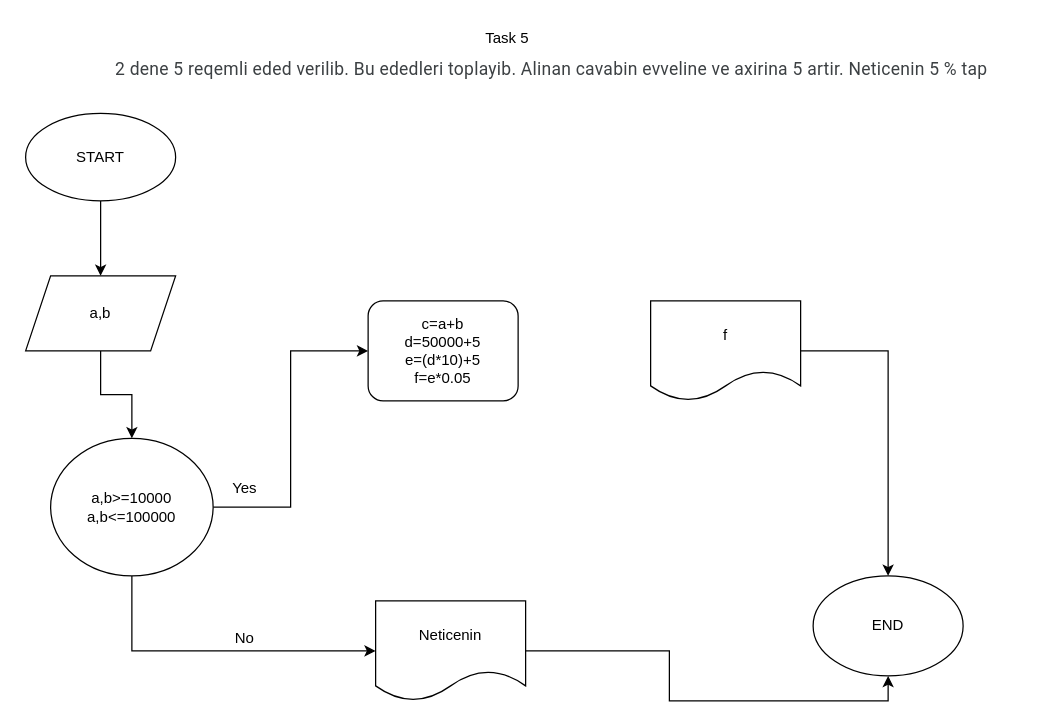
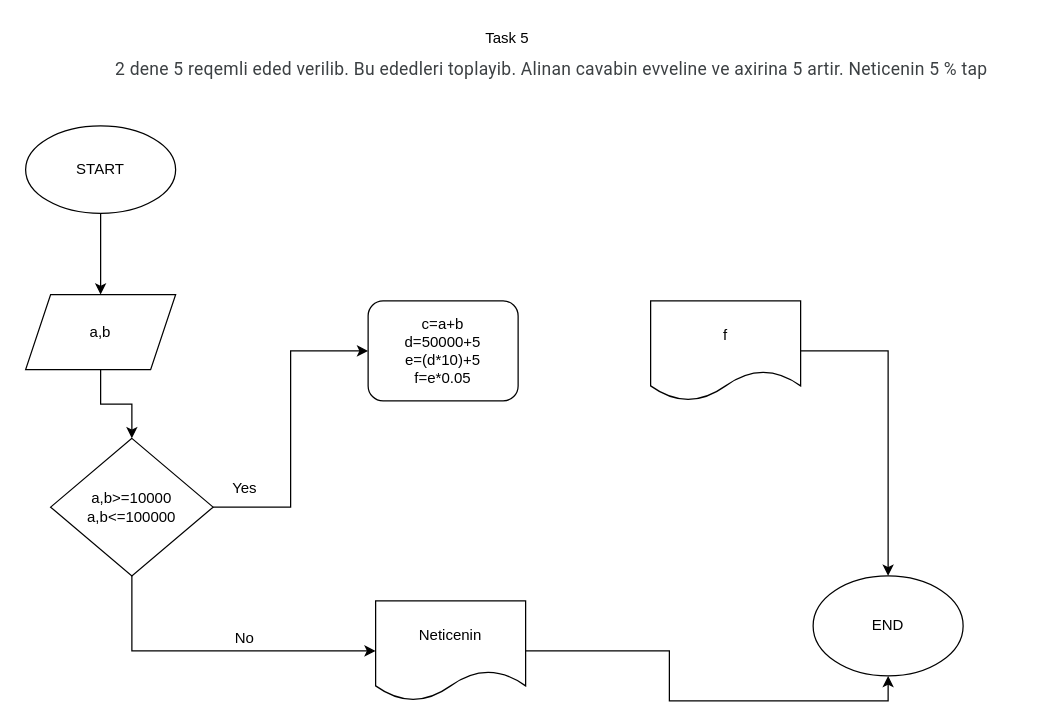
node "START": moved (101, 157) -> (101, 169)
node "a,b": moved (101, 313) -> (101, 332)
node "a,b>=10000 a,b<=100000": shape ellipse -> diamond
